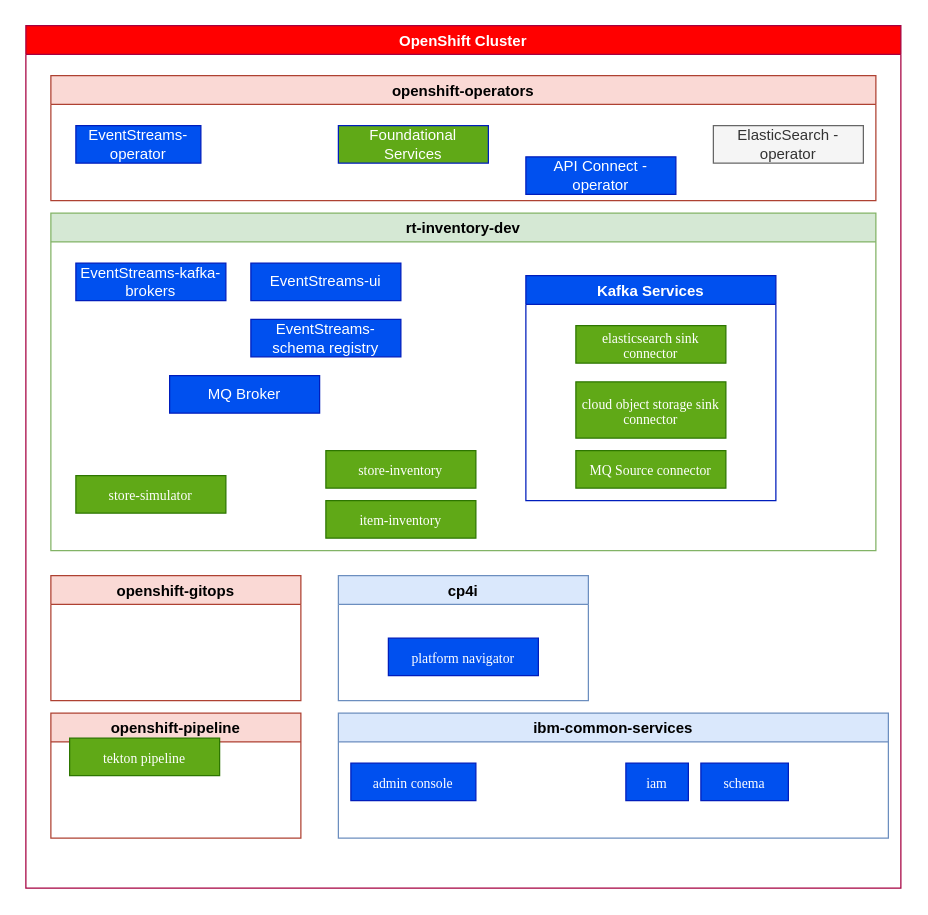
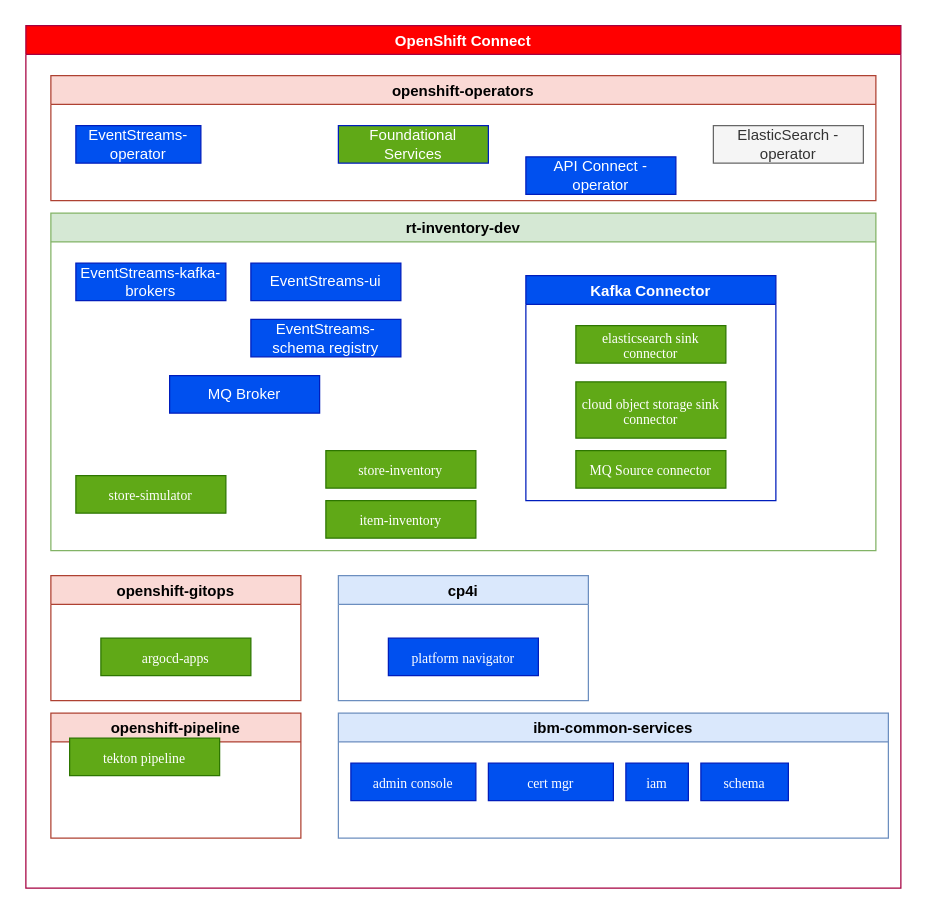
node "OpenShift Cluster": label "OpenShift Cluster" -> "OpenShift Connect"
node "Kafka Services": label "Kafka Services" -> "Kafka Connector"
node "argocd-apps": added
node "cert mgr": added
